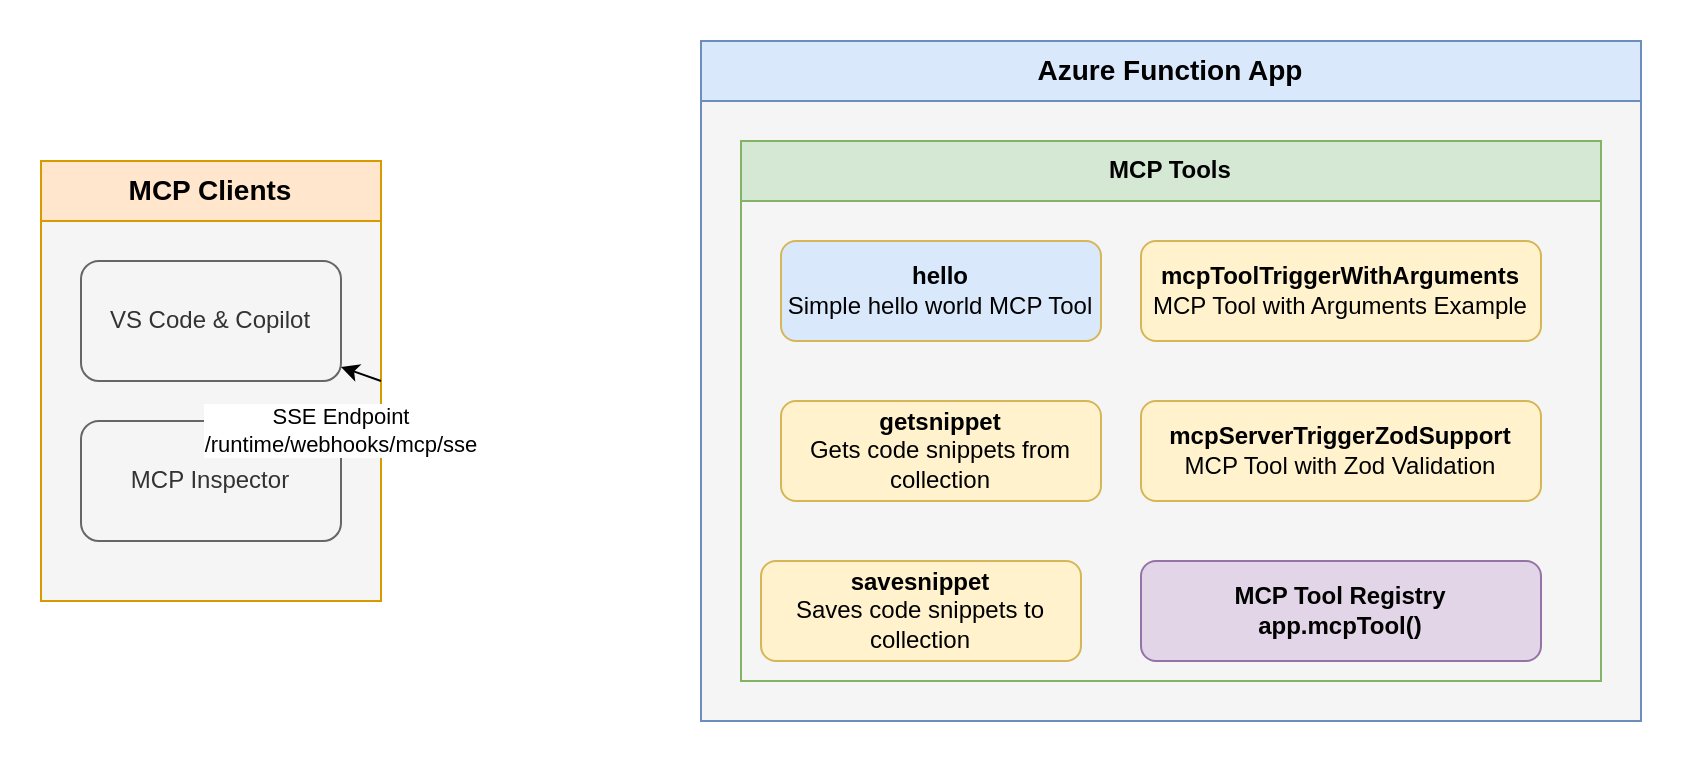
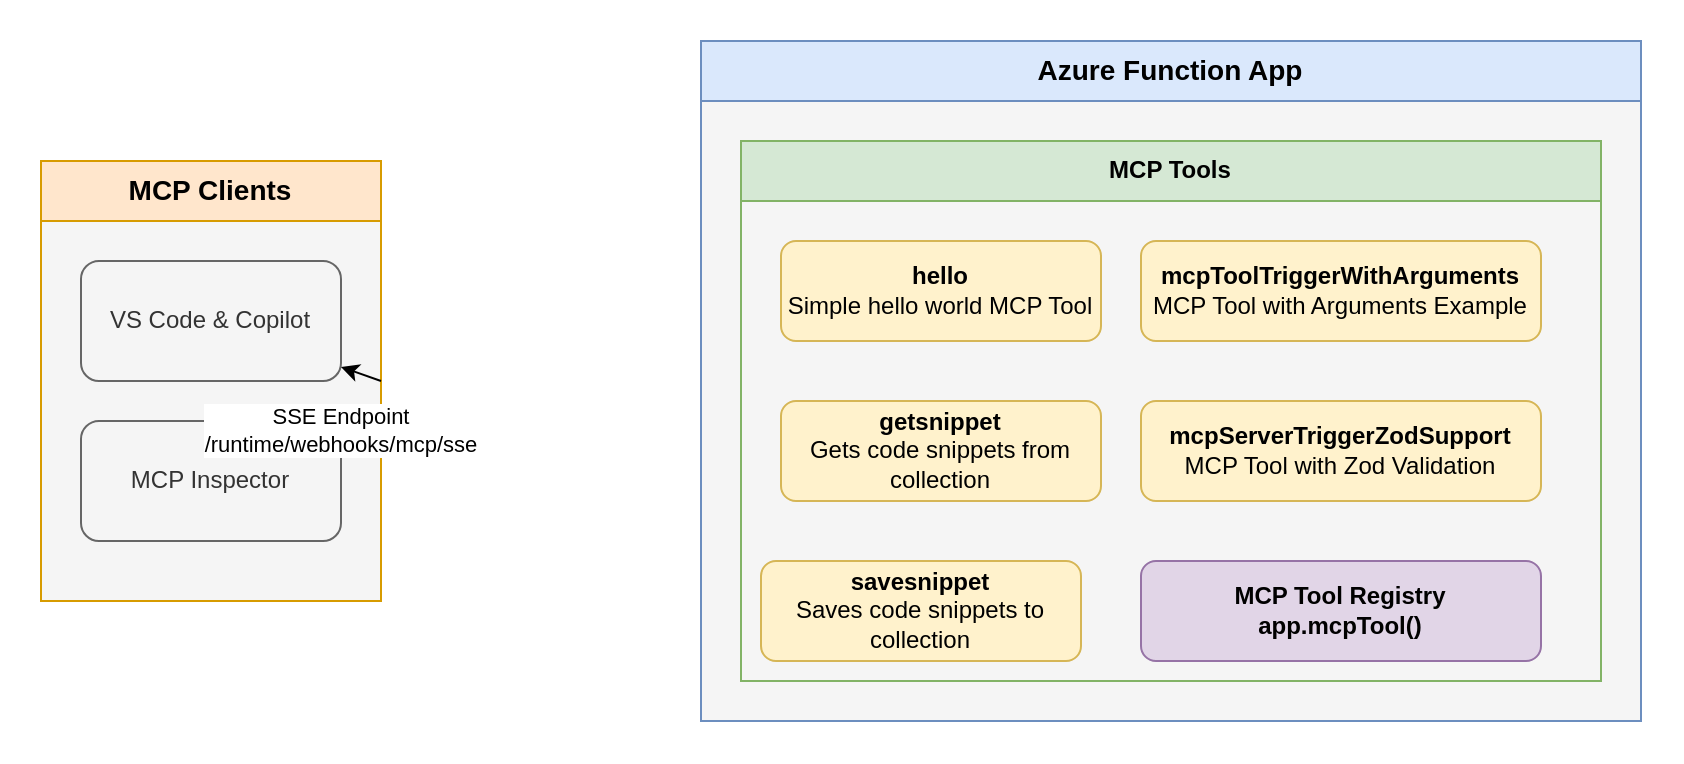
node "hello Simple hello world MCP Tool": fillcolor #dae8fc -> #fff2cc
